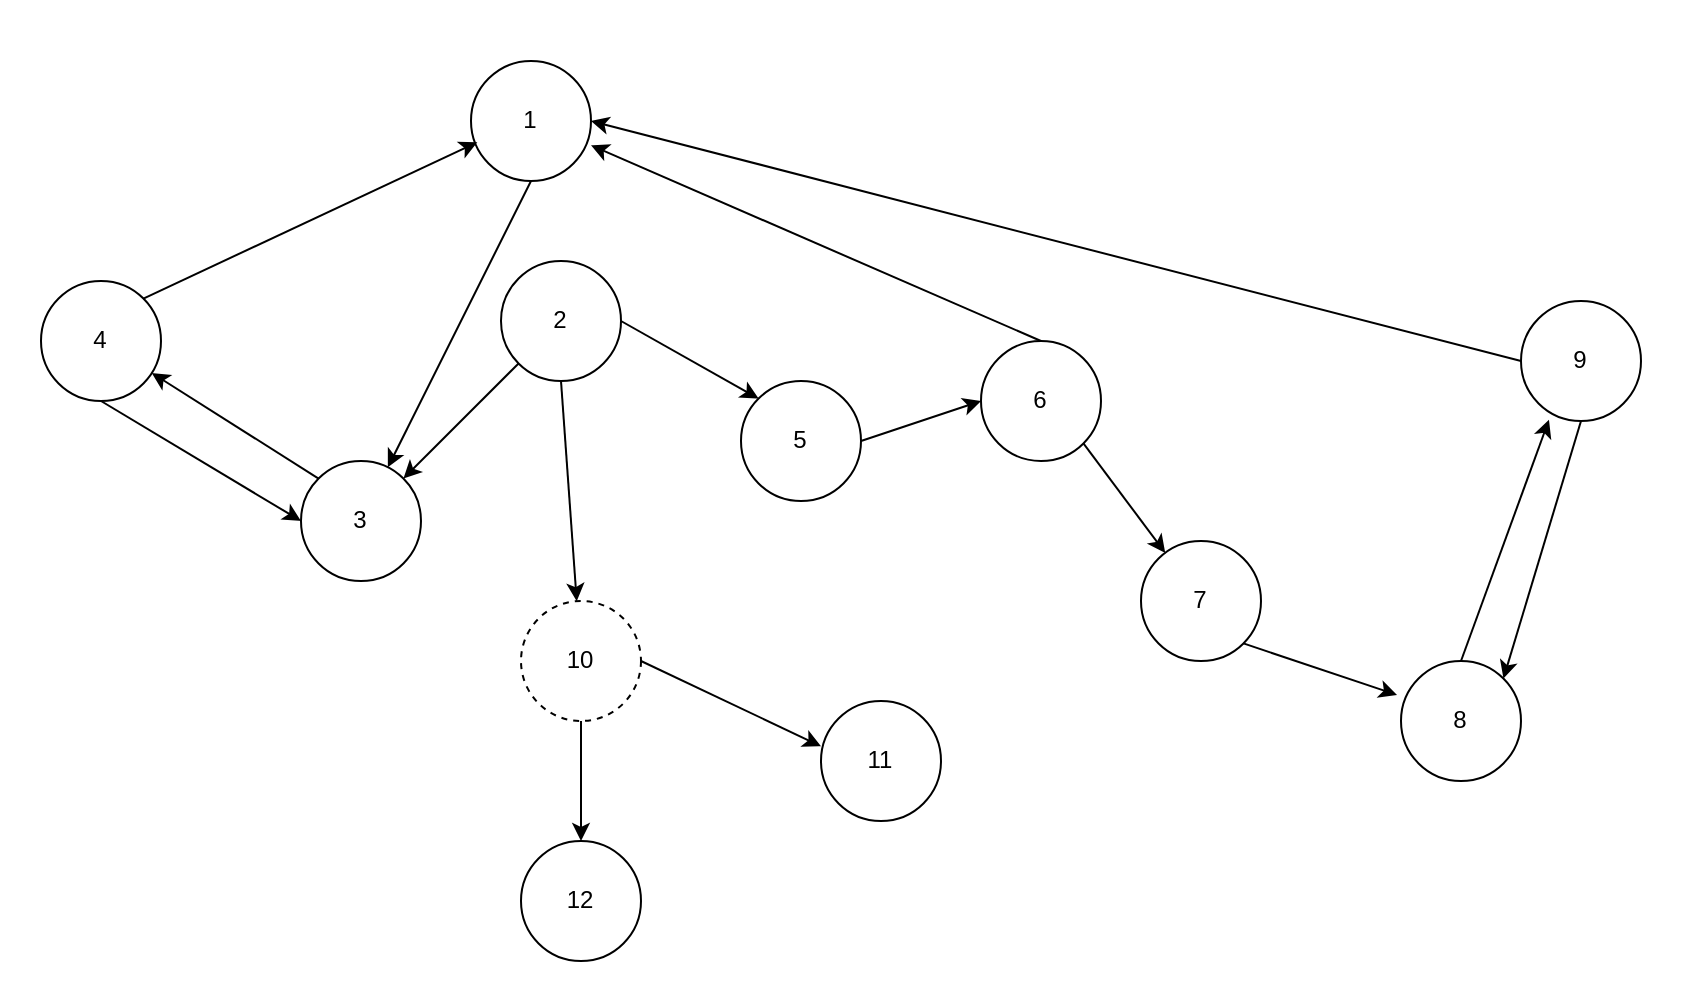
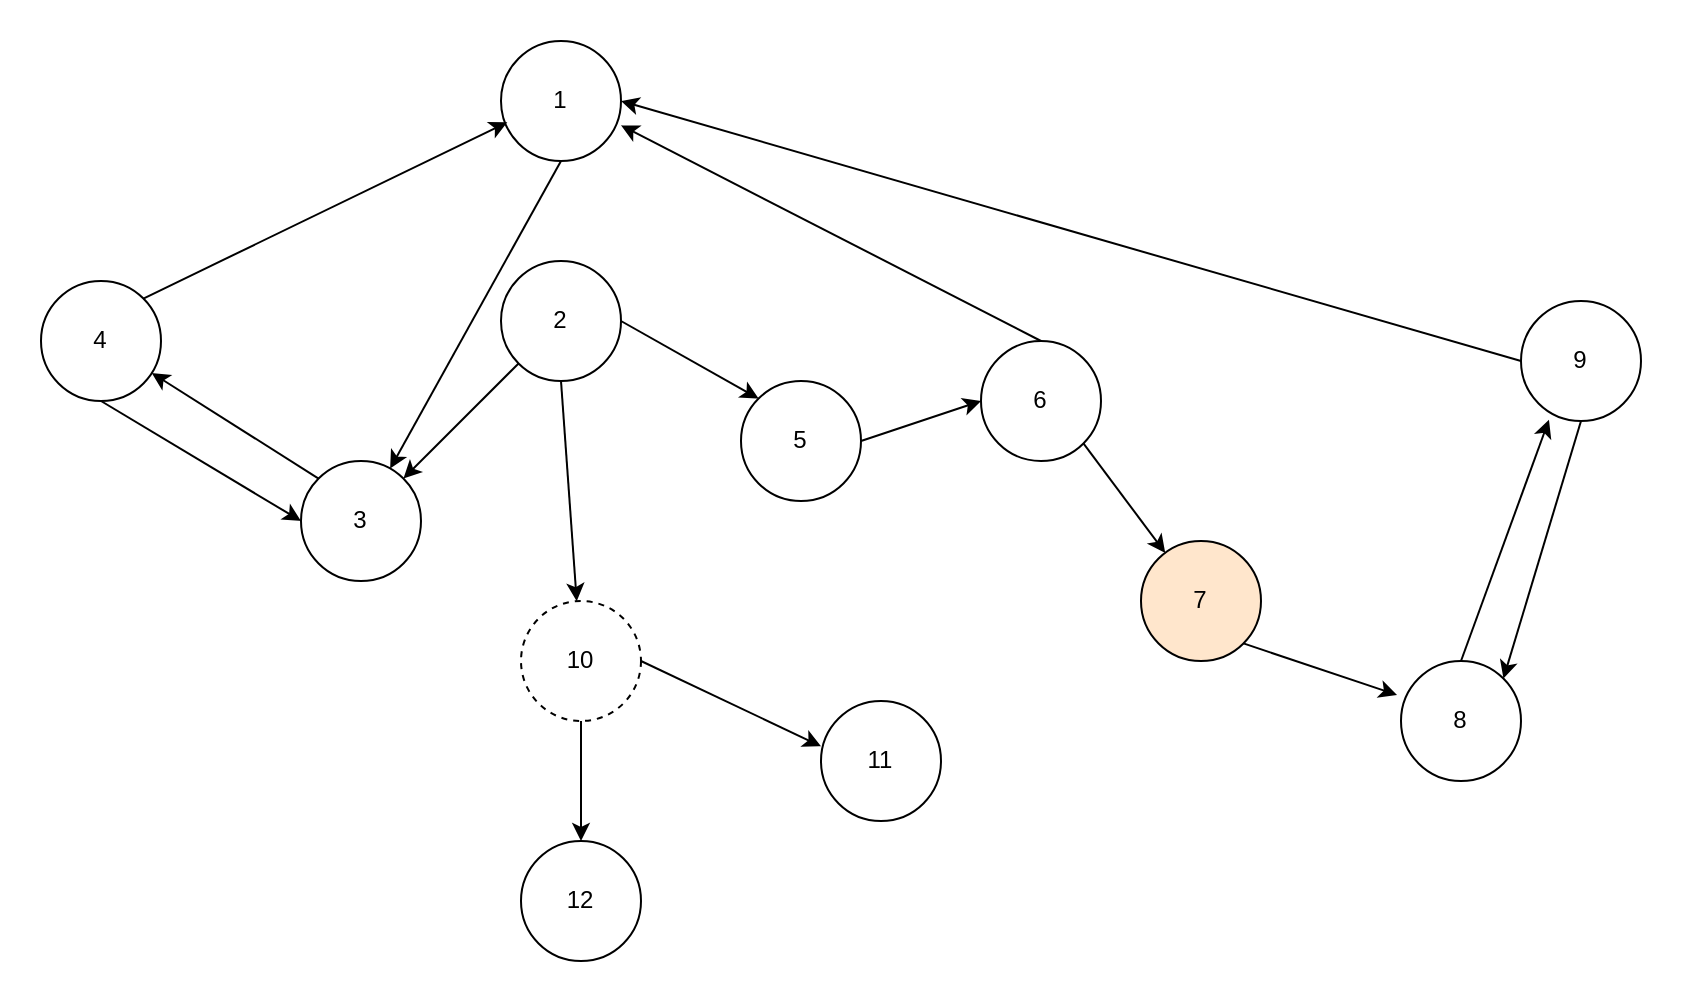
node "1": moved (531, 121) -> (561, 101)
node "7": fillcolor #ffffff -> #ffe6cc
